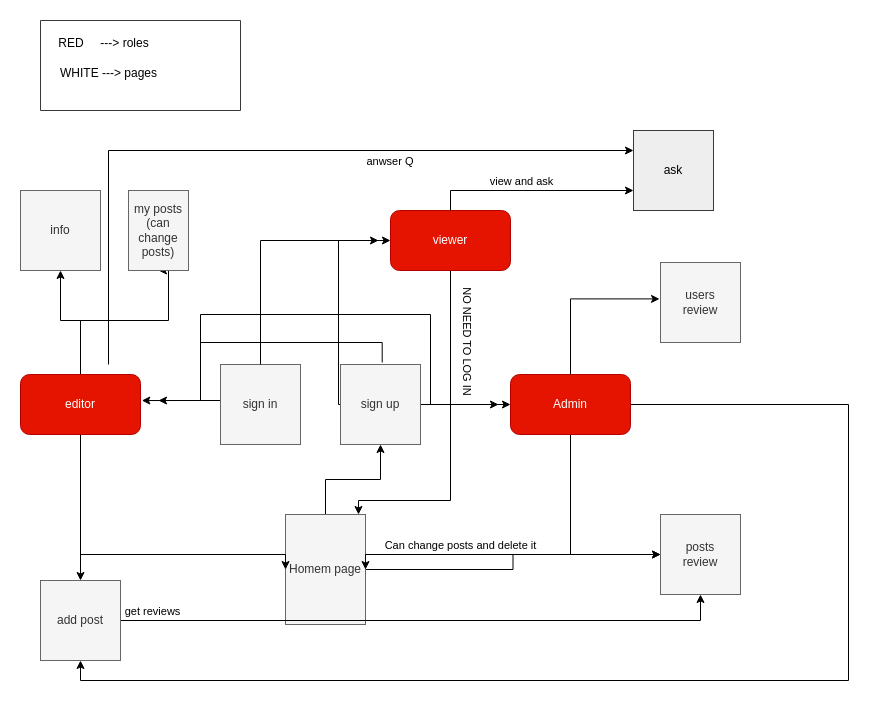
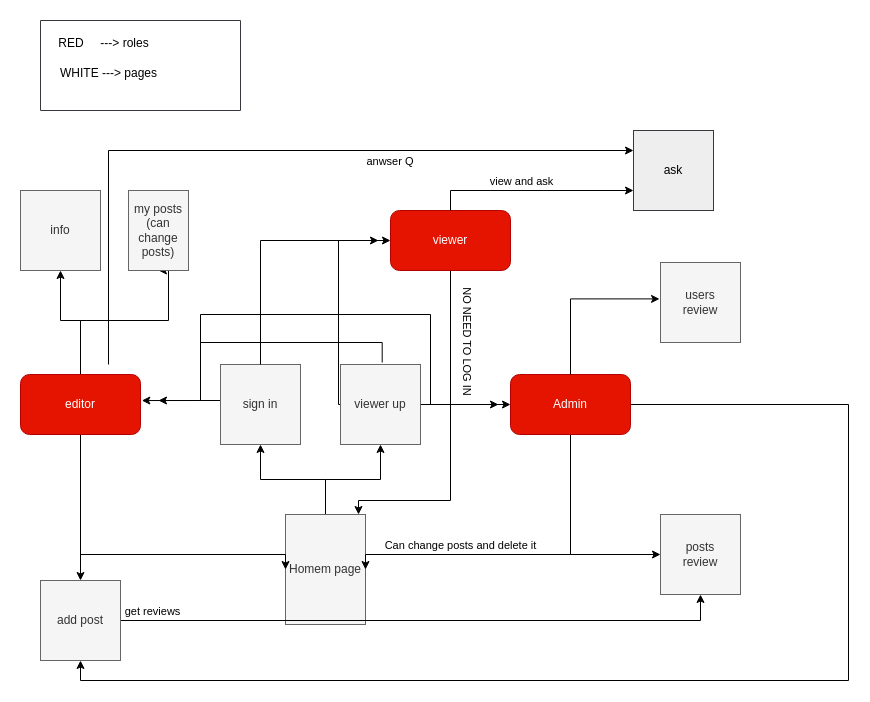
node "sign up": label "sign up" -> "viewer up"
edge "Homem page" -> "posts review": now "Homem page" -> "sign in"
